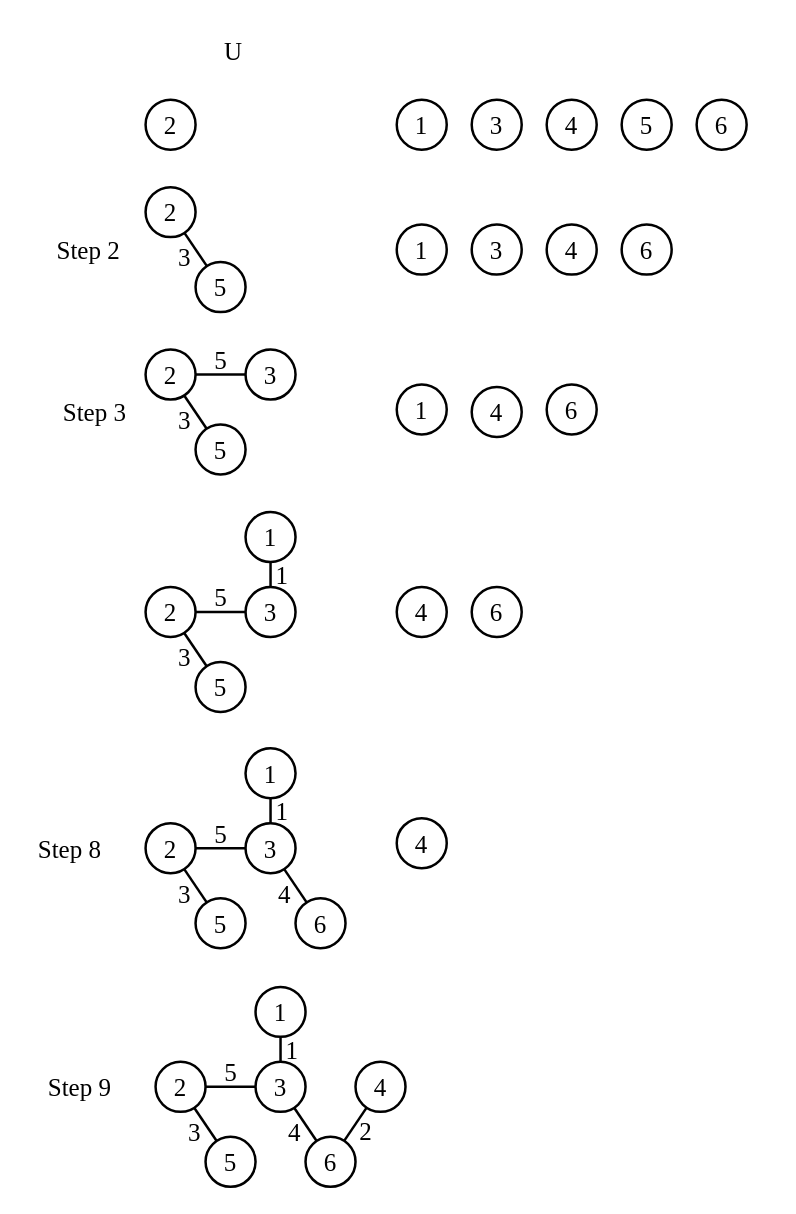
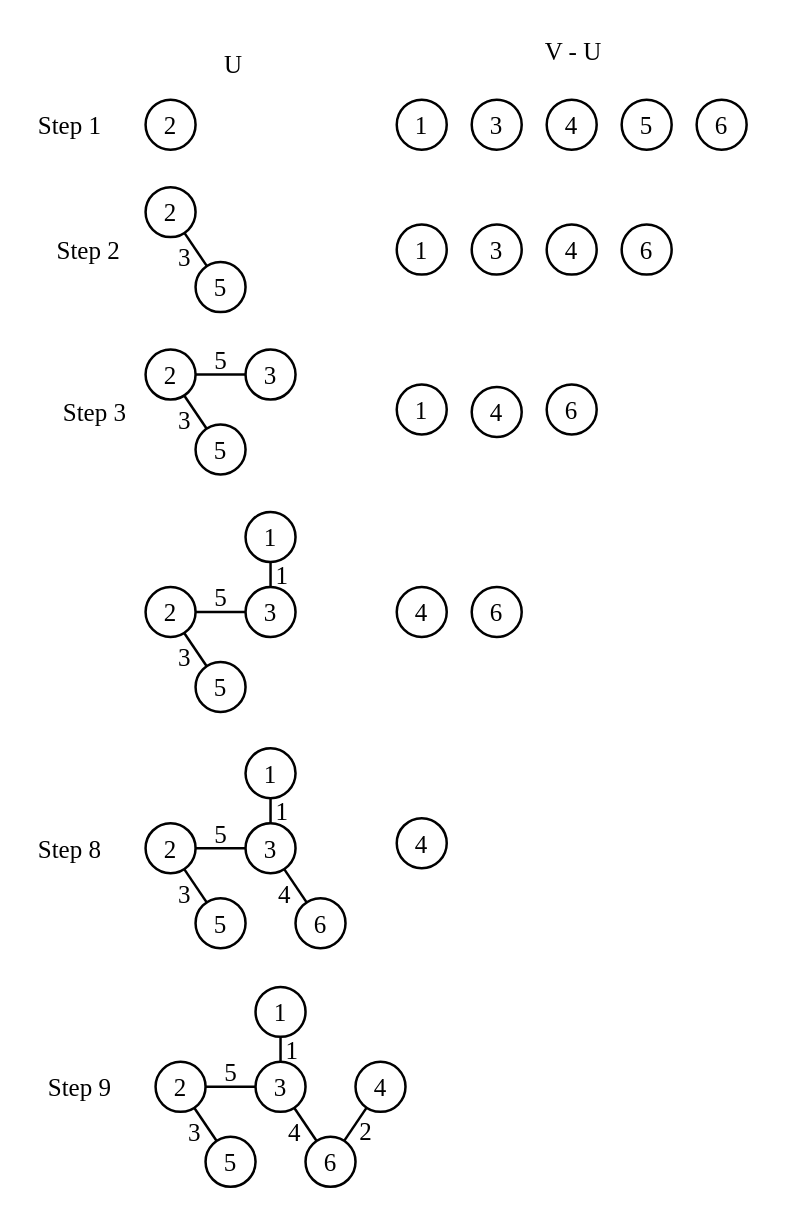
node "U": moved (233, 51) -> (233, 63)
node "V - U": added
node "Step 1": added
